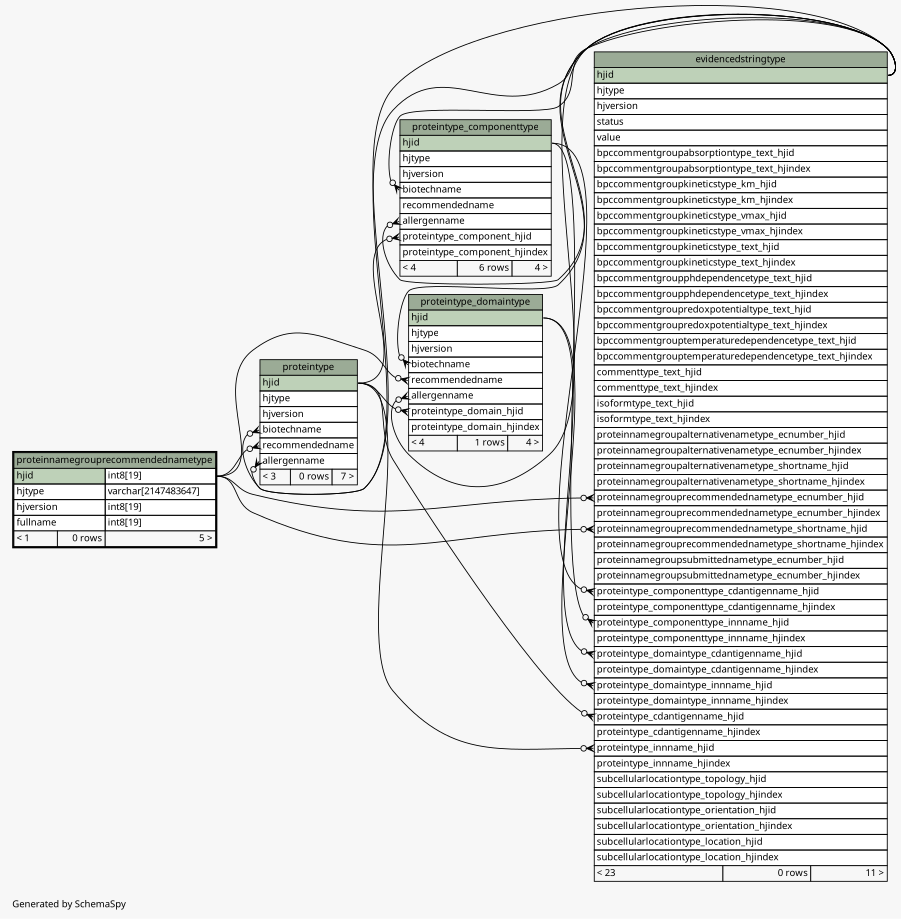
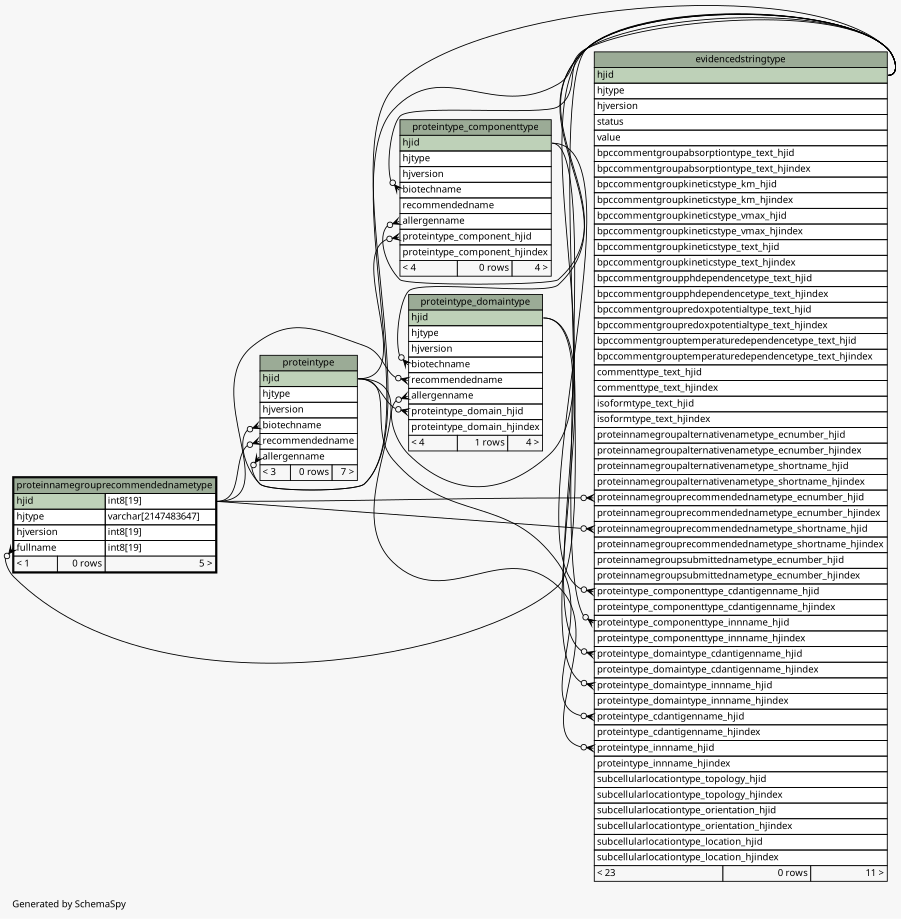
node "proteintype_componenttype": text "6 rows" -> "0 rows"
edge "evidencedstringtype" -> "proteinnamegrouprecommendednametype": added
